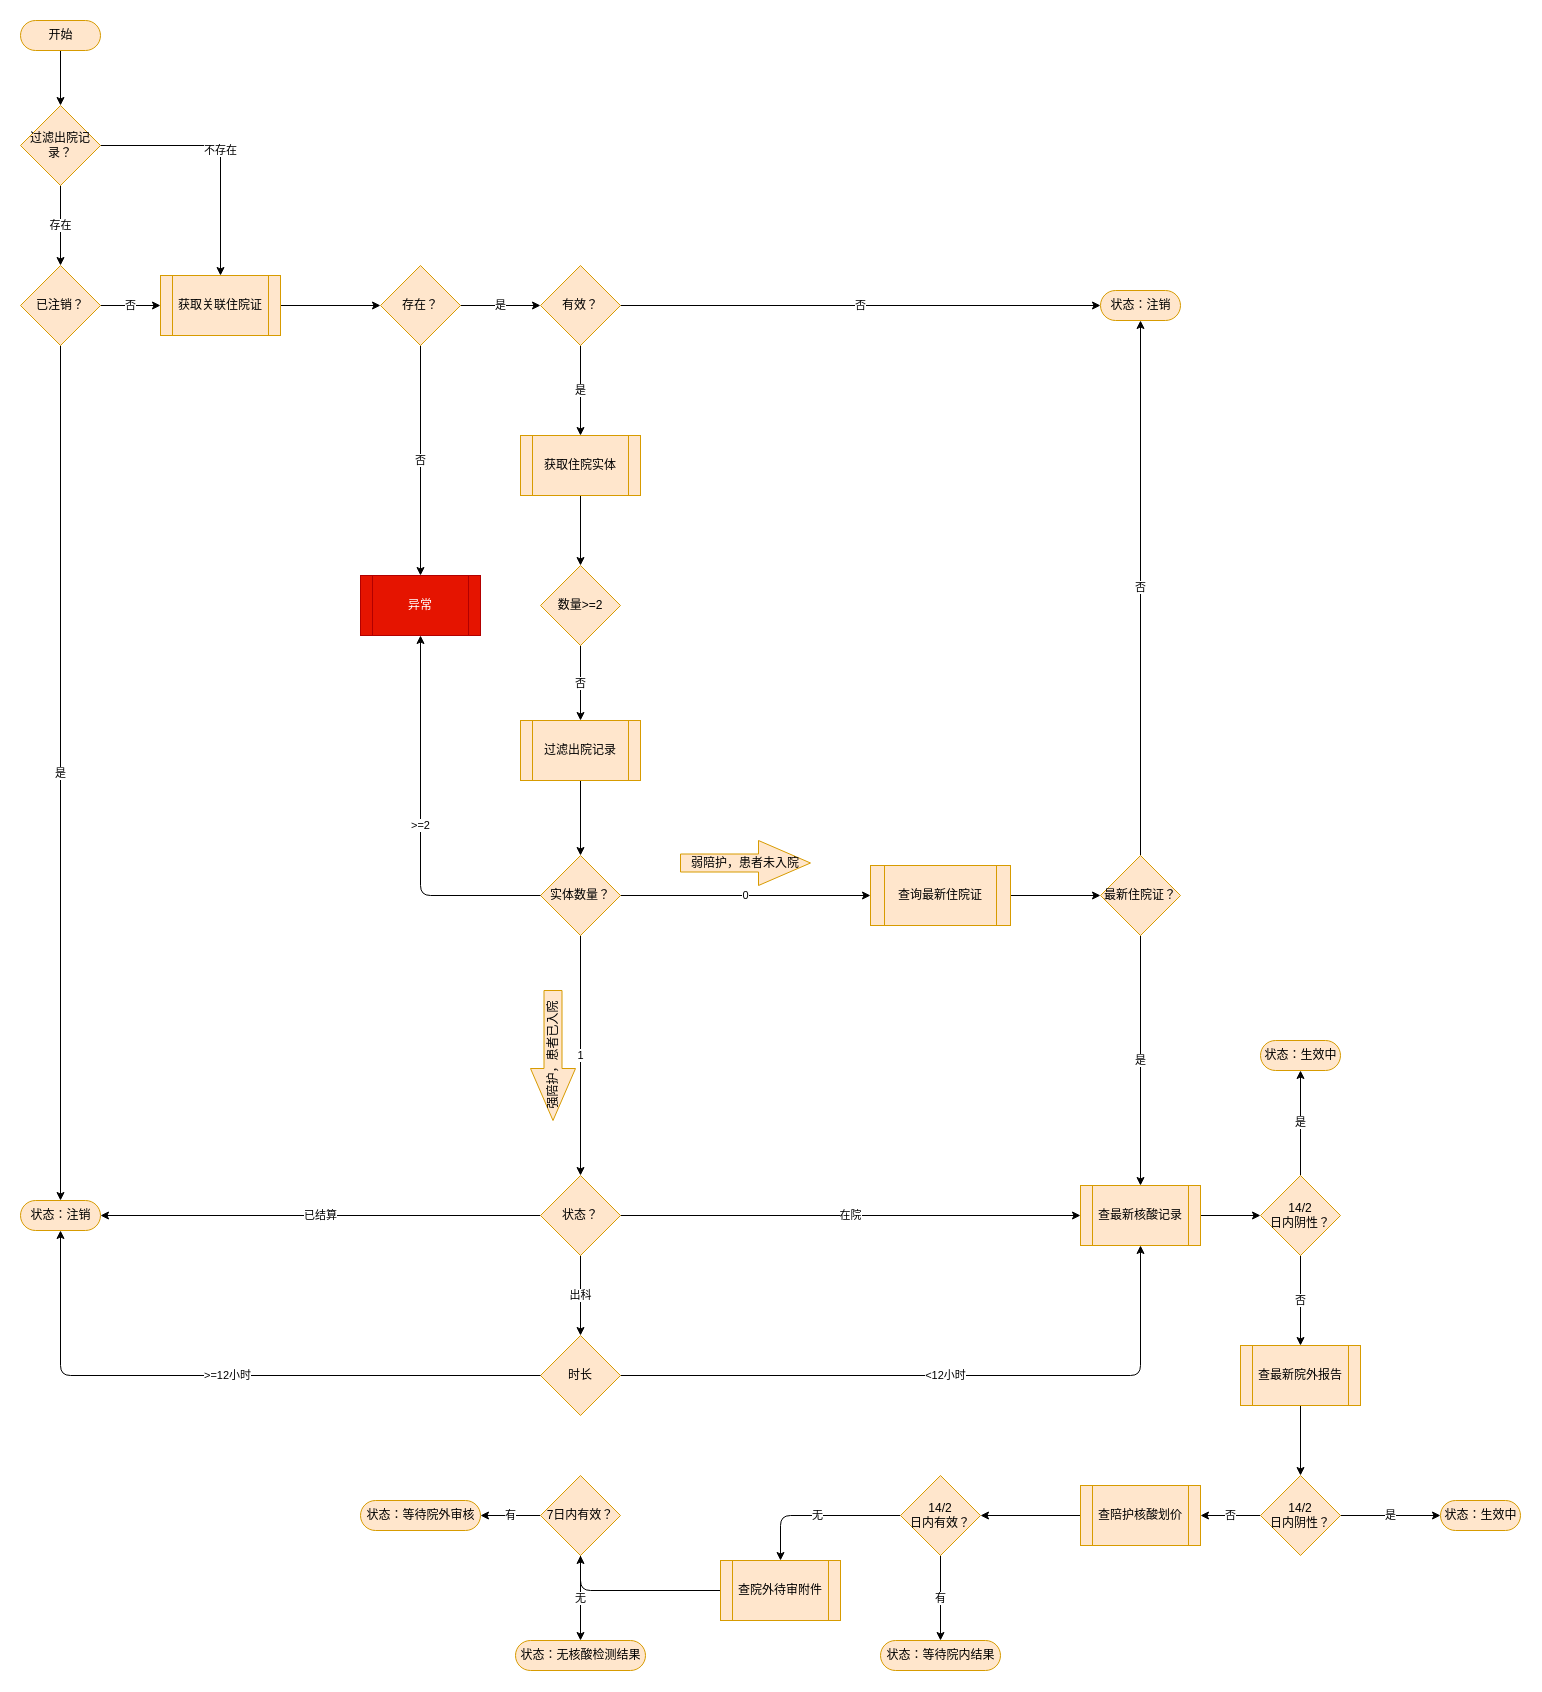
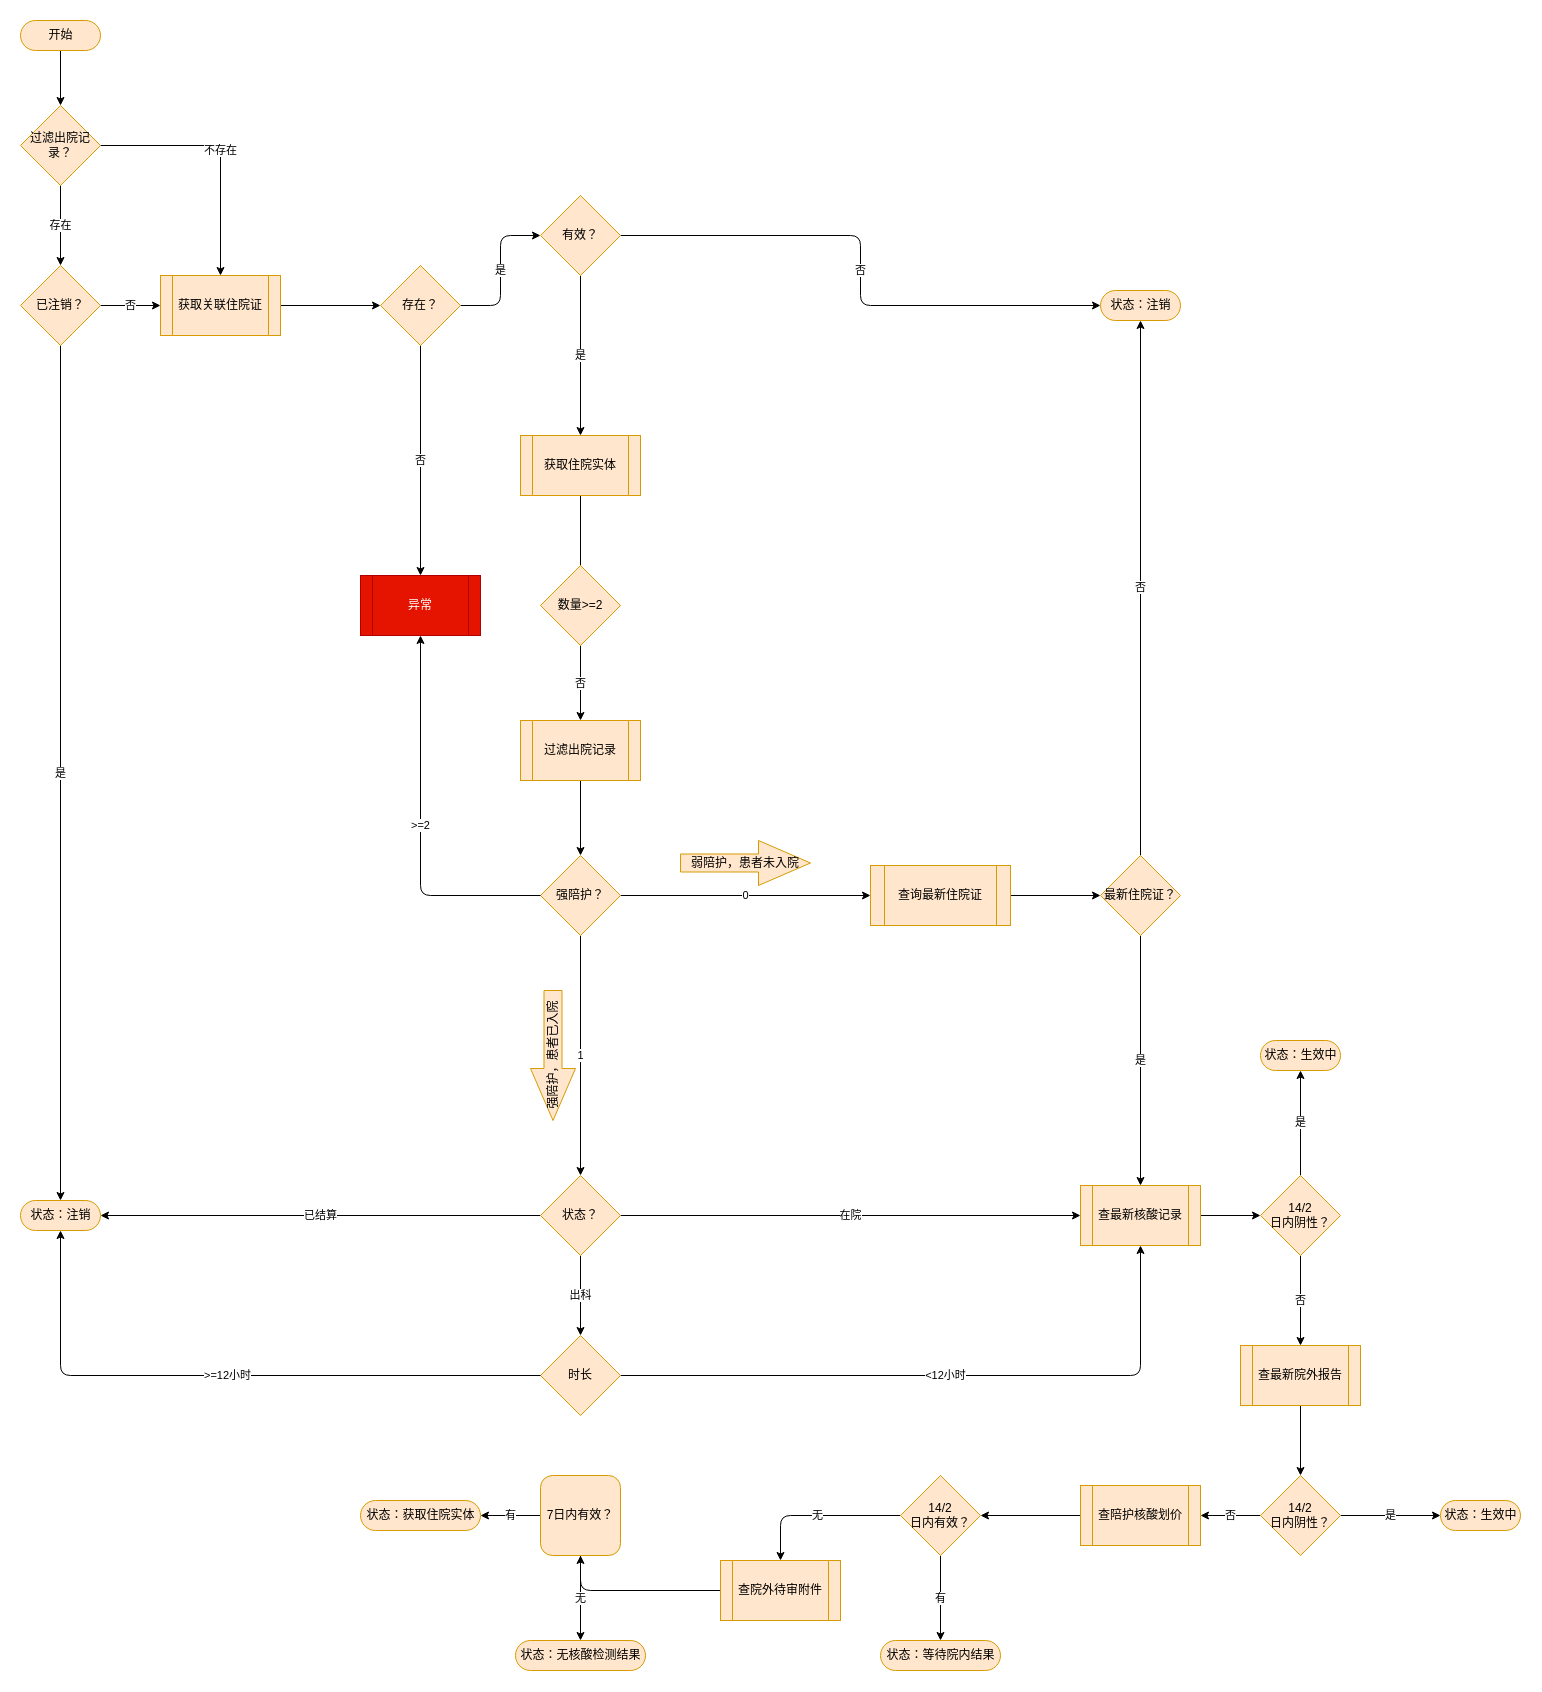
node "有效？": moved (581, 306) -> (581, 236)
edge "获取住院实体" -> "数量>=2": arrowhead classic -> none
node "实体数量？": label "实体数量？" -> "强陪护？"
node "状态：等待院外审核": label "状态：等待院外审核" -> "状态：获取住院实体"
node "7日内有效？": shape diamond -> rounded rectangle
